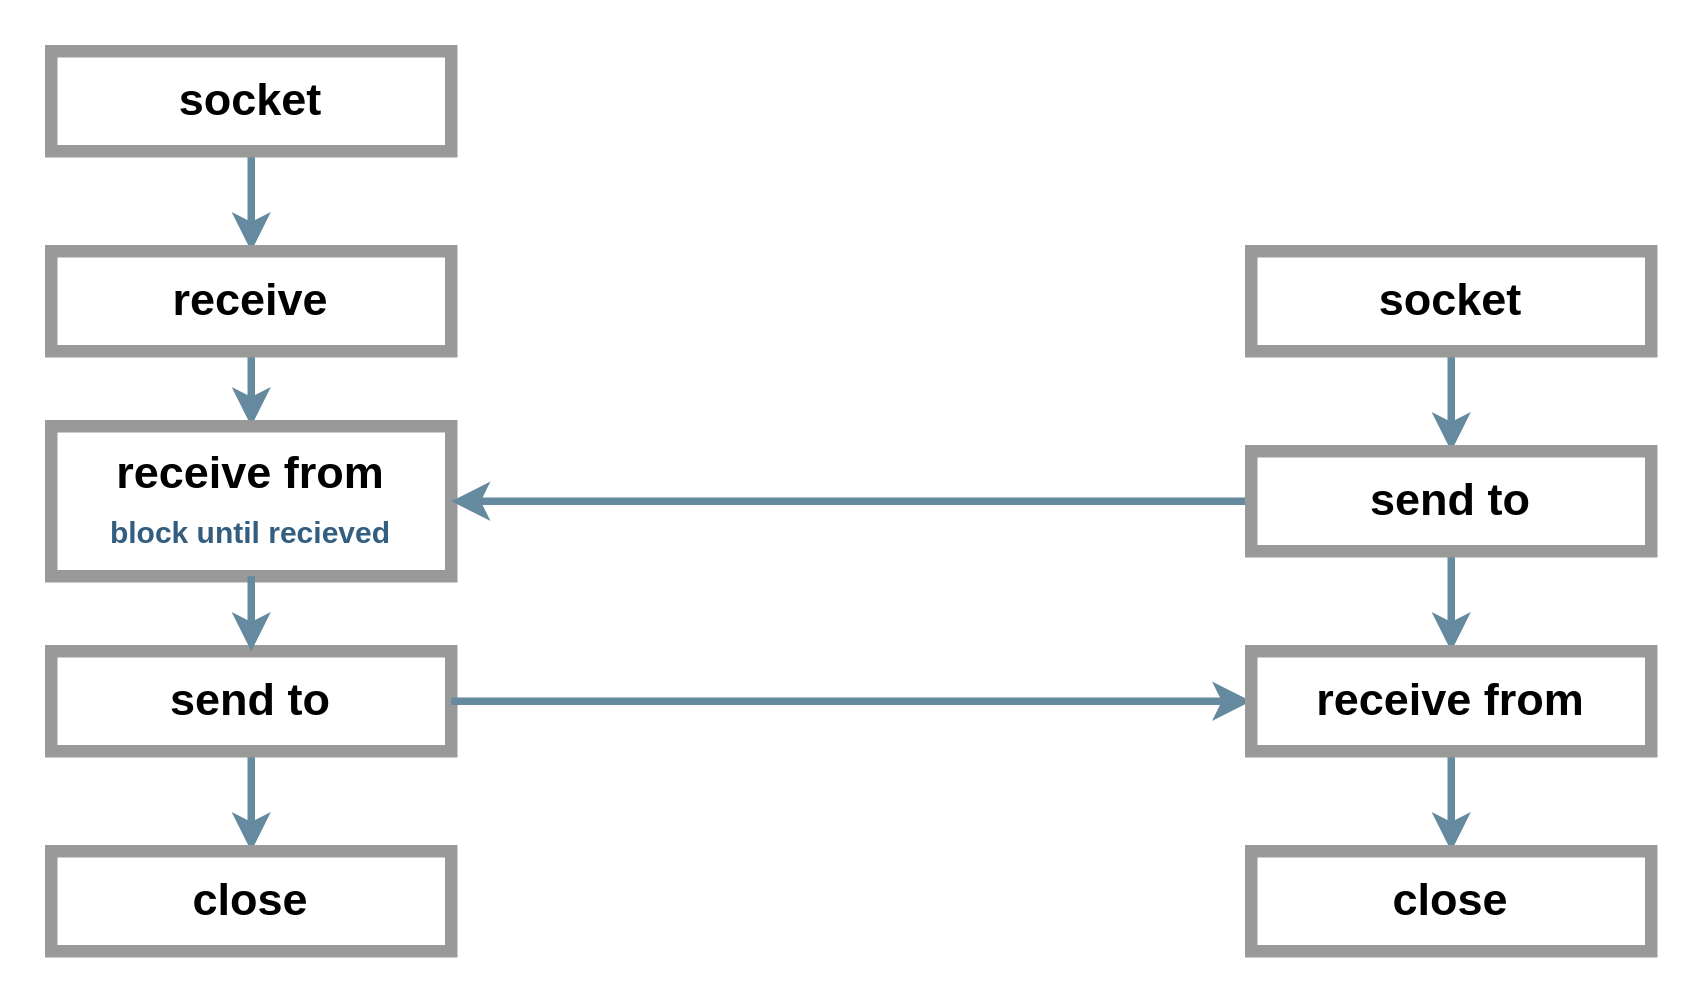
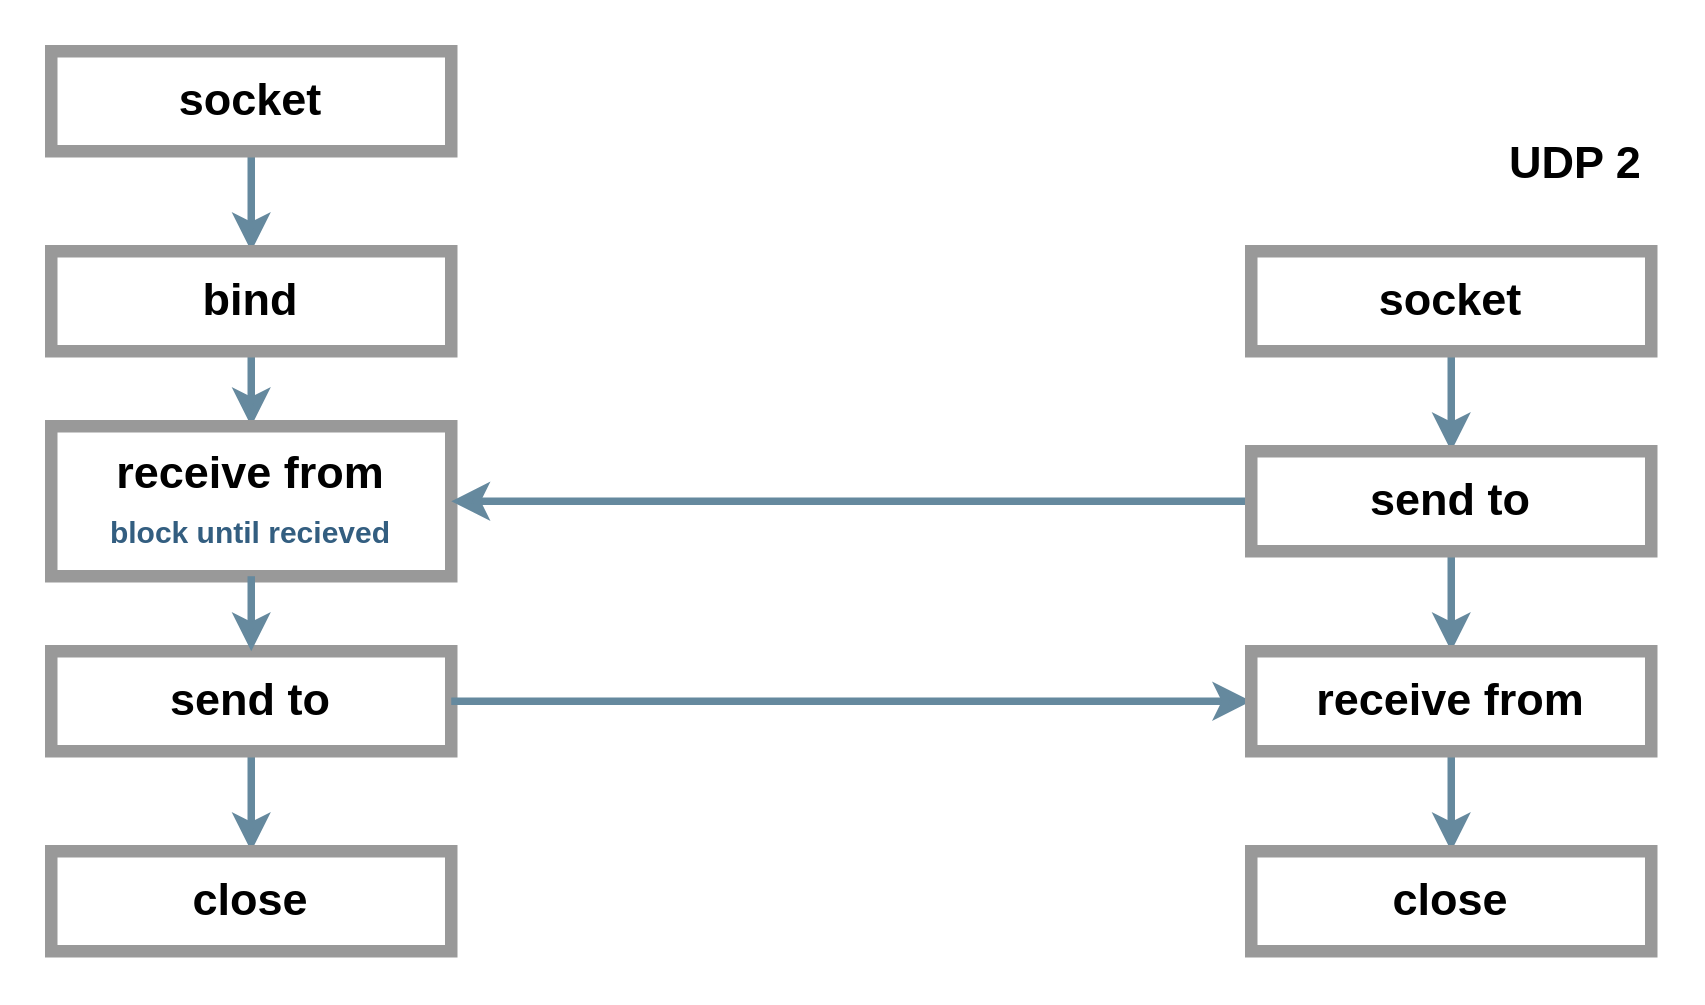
node "UDP 2": added
node "receive": label "receive" -> "bind"
